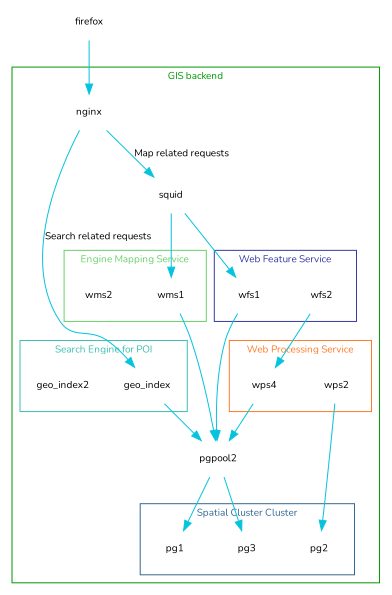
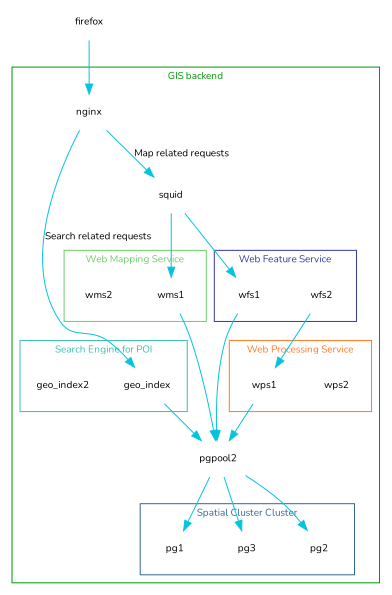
cluster "Engine Mapping Service": label "Engine Mapping Service" -> "Web Mapping Service"
node "wps4": label "wps4" -> "wps1"
edge "wps2" -> "pg2": now "pgpool2" -> "pg2"
